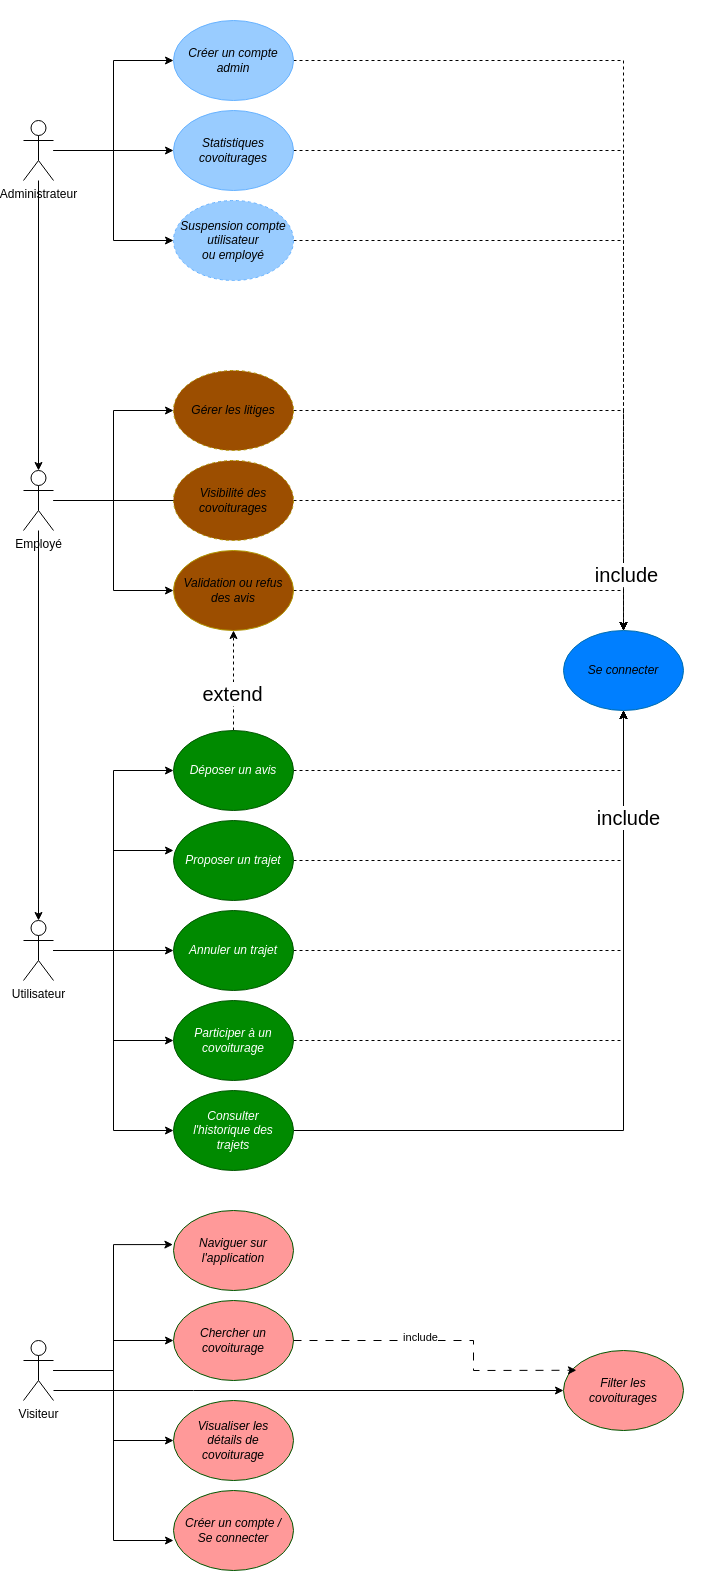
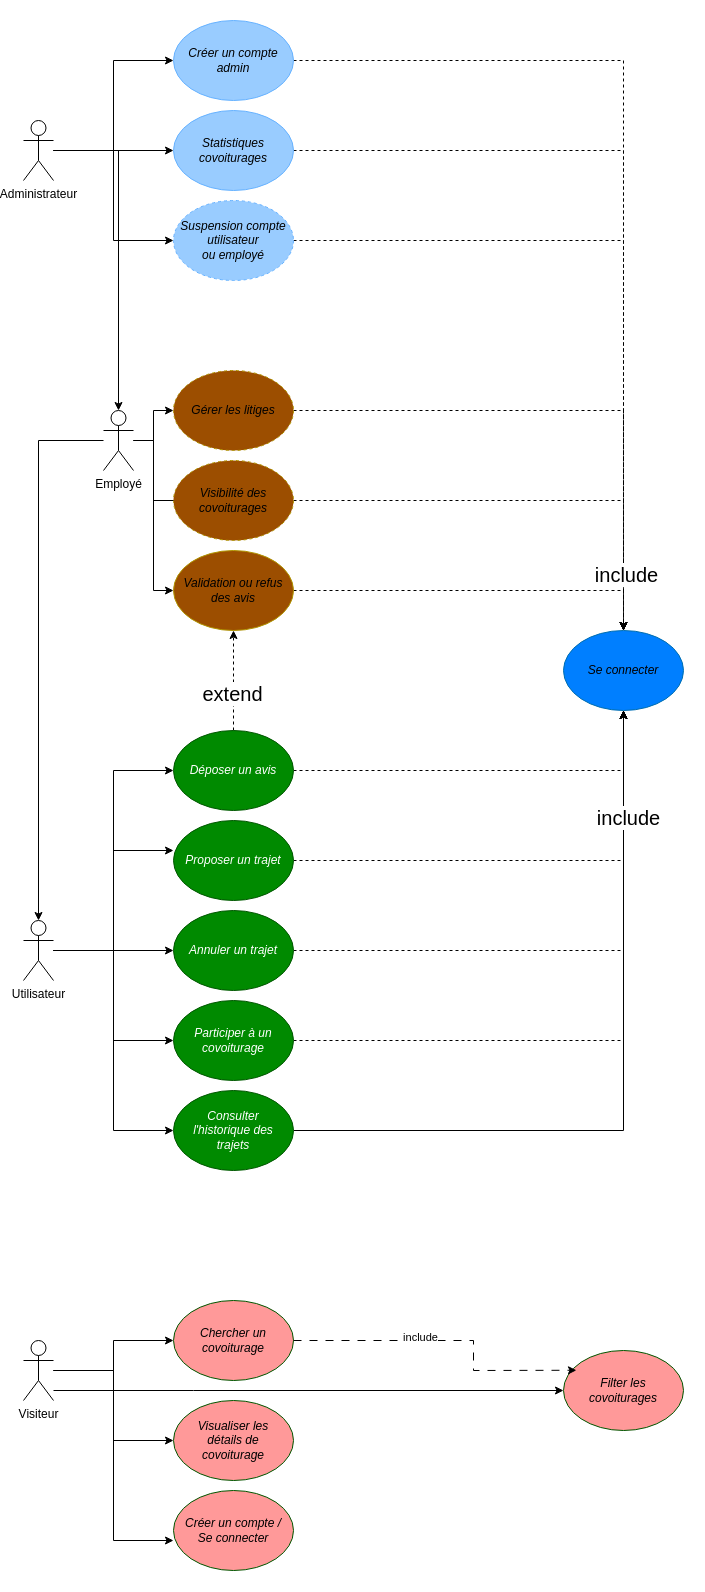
node "Employé": moved (39, 501) -> (119, 441)
node "Naviguer sur l'application": removed
edge "Visiteur" -> "Naviguer sur l'application": removed
